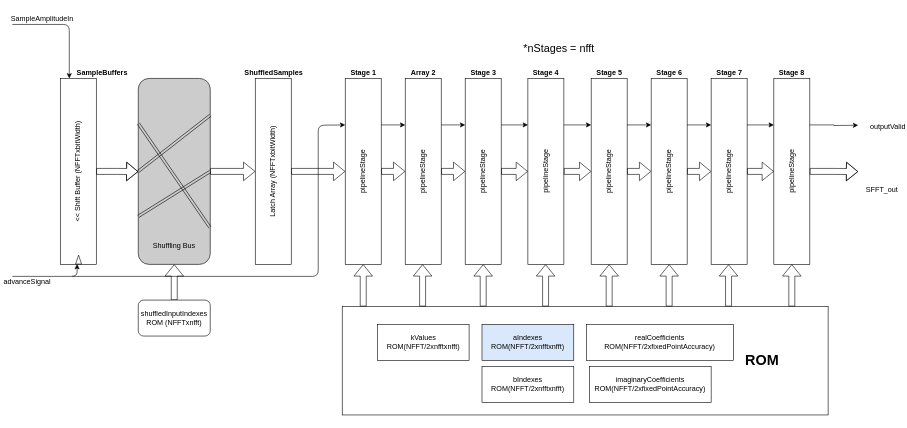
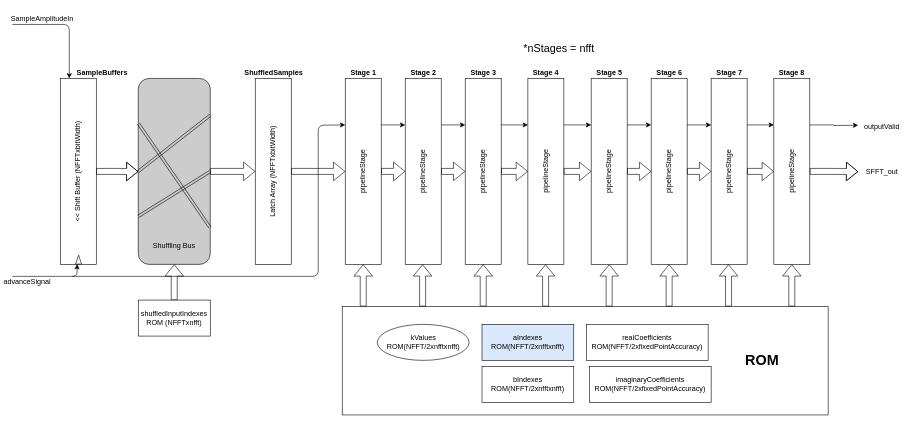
node "Array 2": label "Array 2" -> "Stage 2"
node "outputValid": moved (888, 126) -> (882, 126)
node "SFFT_out": moved (882, 189) -> (882, 171)
node "shuffledInputIndexes ROM (NFFTxnfft)": shape rounded rectangle -> rectangle
node "kValues ROM(NFFT/2xnfftxnfft)": shape rectangle -> ellipse
node "realCoefficients ROM(NFFT/2xfixedPointAccuracy)": size 147x36 -> 122x36
